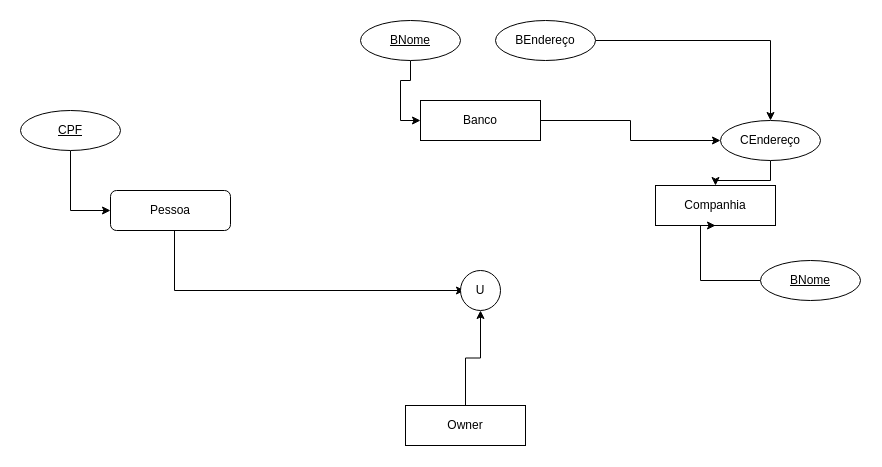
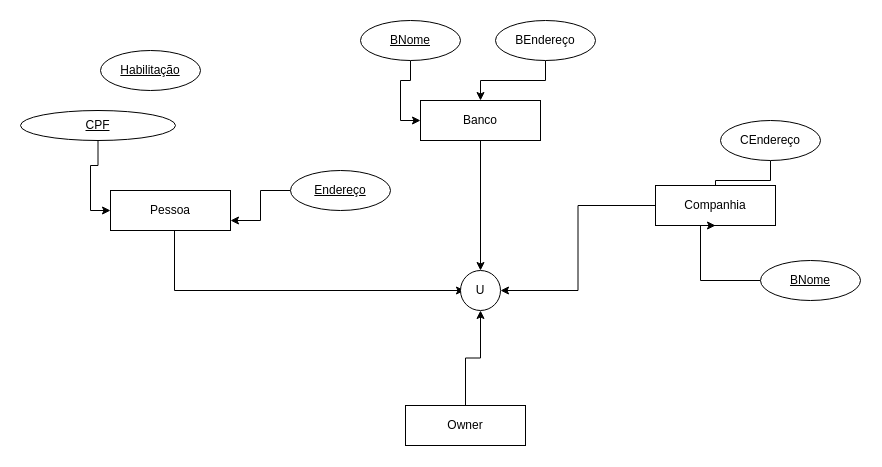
edge "BEndereço" -> "CEndereço": now "BEndereço" -> "Banco"
node "Habilitação": added
edge "Banco" -> "CEndereço": now "Banco" -> "U"
node "CPF": size 100x40 -> 155x30
edge "CEndereço" -> "Companhia": arrowhead classic -> none
node "Endereço": added
edge "Endereço" -> "Pessoa": added
node "Pessoa": shape rounded rectangle -> rectangle
edge "Companhia" -> "U": added
